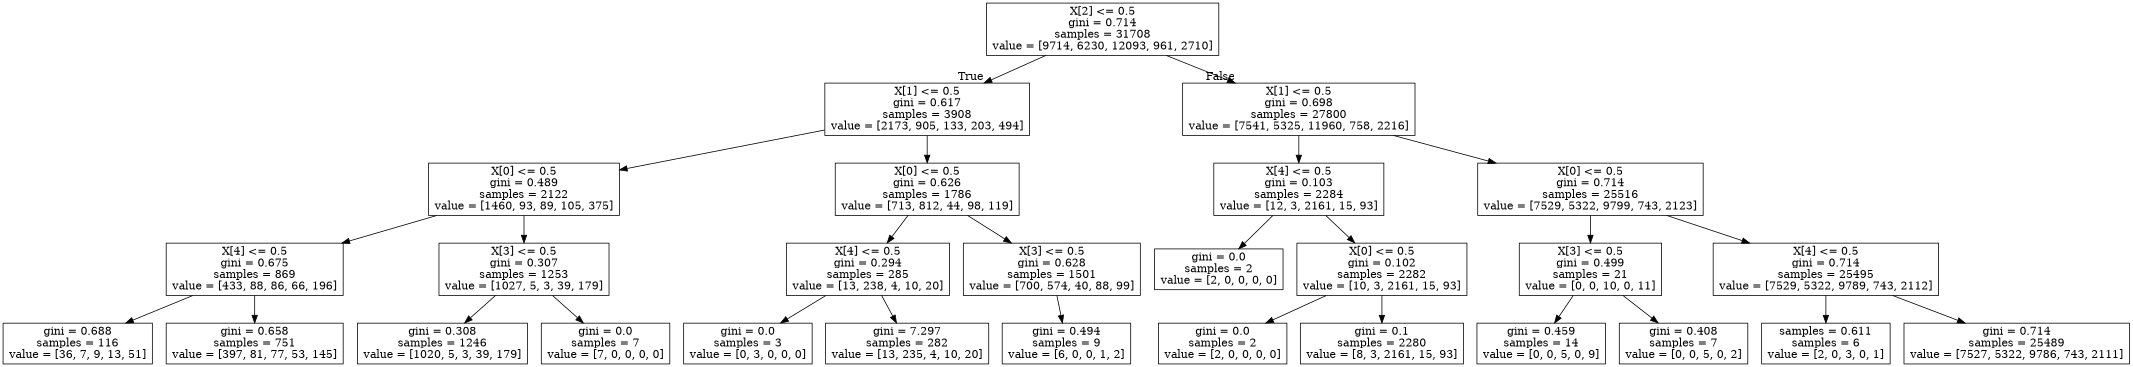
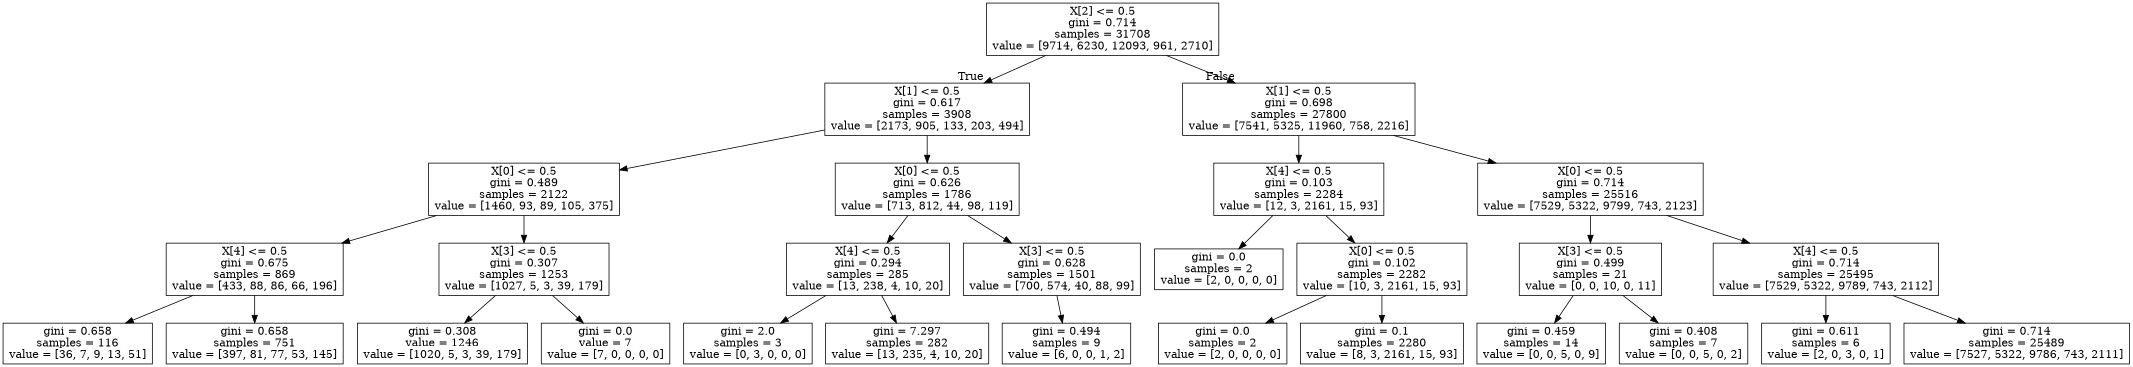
node "gini = 0.688 samples = 116 value = [36, 7, 9, 13, 51]": label "gini = 0.688 samples = 116 value = [36, 7, 9, 13, 51]" -> "gini = 0.658 samples = 116 value = [36, 7, 9, 13, 51]"
node "gini = 0.308 samples = 1246 value = [1020, 5, 3, 39, 179]": label "gini = 0.308 samples = 1246 value = [1020, 5, 3, 39, 179]" -> "gini = 0.308 value = 1246 value = [1020, 5, 3, 39, 179]"
node "gini = 0.0 samples = 7 value = [7, 0, 0, 0, 0]": label "gini = 0.0 samples = 7 value = [7, 0, 0, 0, 0]" -> "gini = 0.0 value = 7 value = [7, 0, 0, 0, 0]"
node "gini = 0.0 samples = 3 value = [0, 3, 0, 0, 0]": label "gini = 0.0 samples = 3 value = [0, 3, 0, 0, 0]" -> "gini = 2.0 samples = 3 value = [0, 3, 0, 0, 0]"
node "samples = 0.611 samples = 6 value = [2, 0, 3, 0, 1]": label "samples = 0.611 samples = 6 value = [2, 0, 3, 0, 1]" -> "gini = 0.611 samples = 6 value = [2, 0, 3, 0, 1]"
